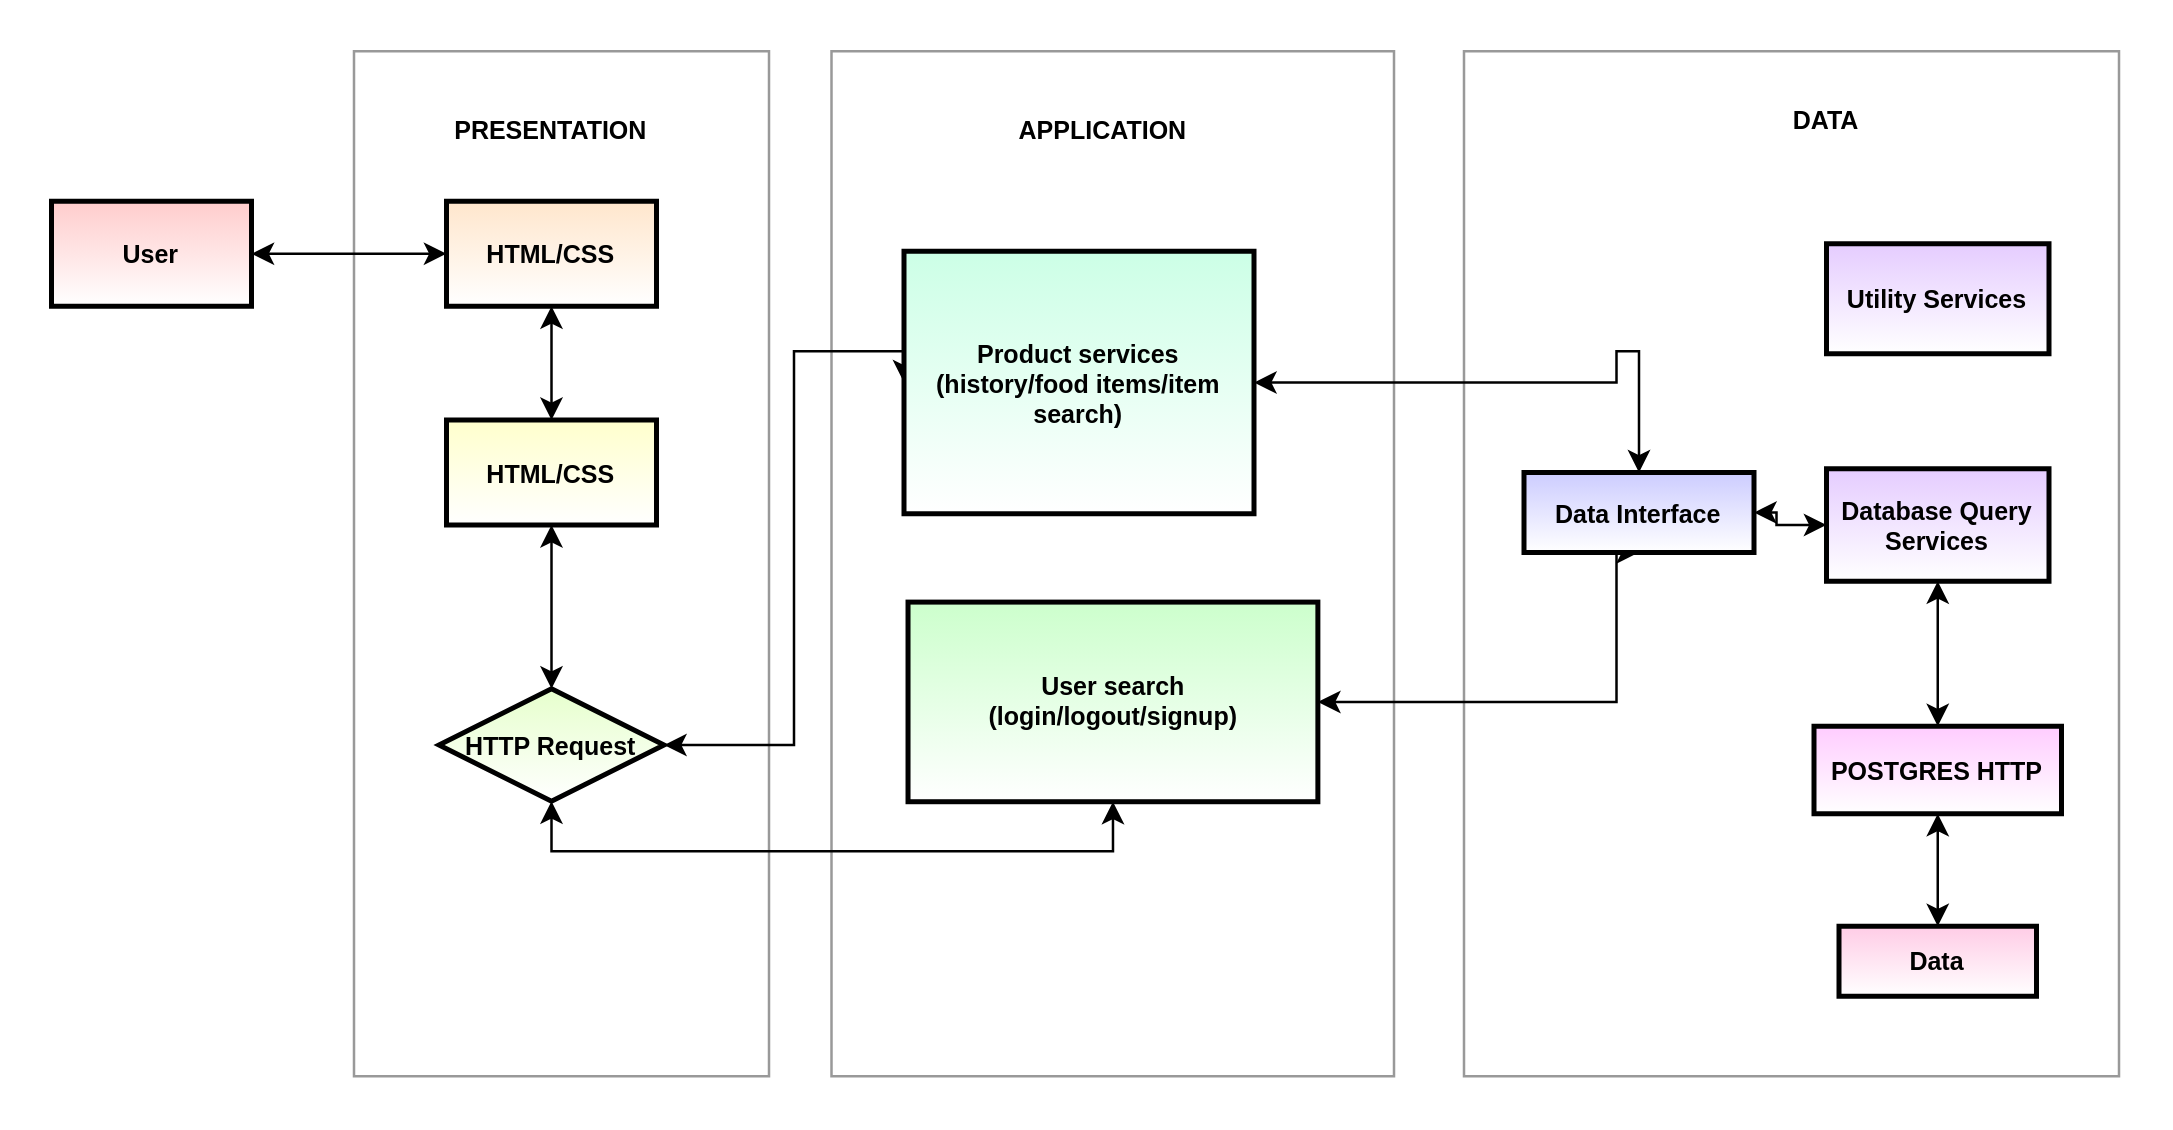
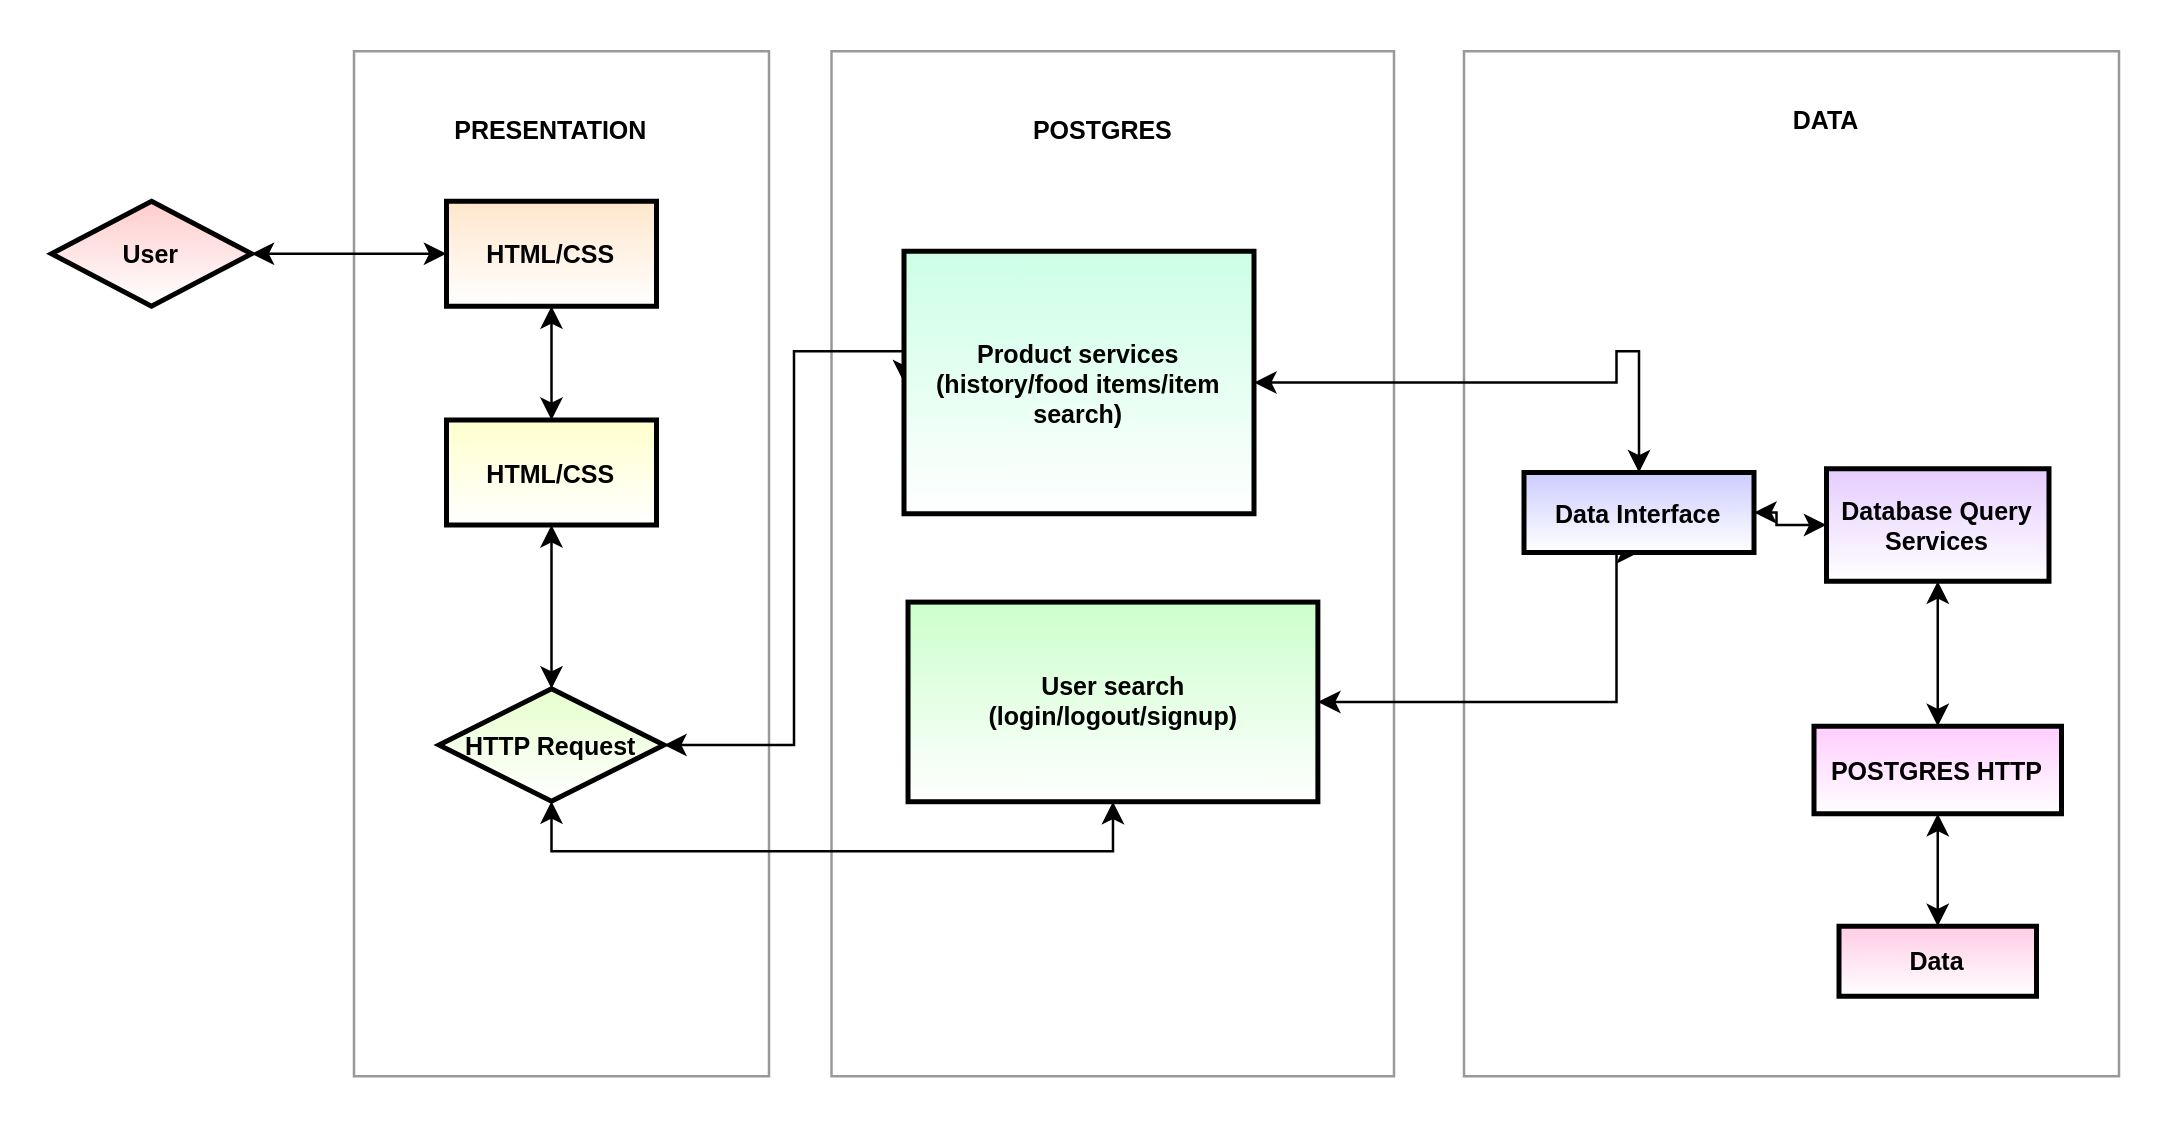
node "APPLICATION": label "APPLICATION" -> "POSTGRES"
node "User": shape rectangle -> diamond
node "Utility Services": removed
